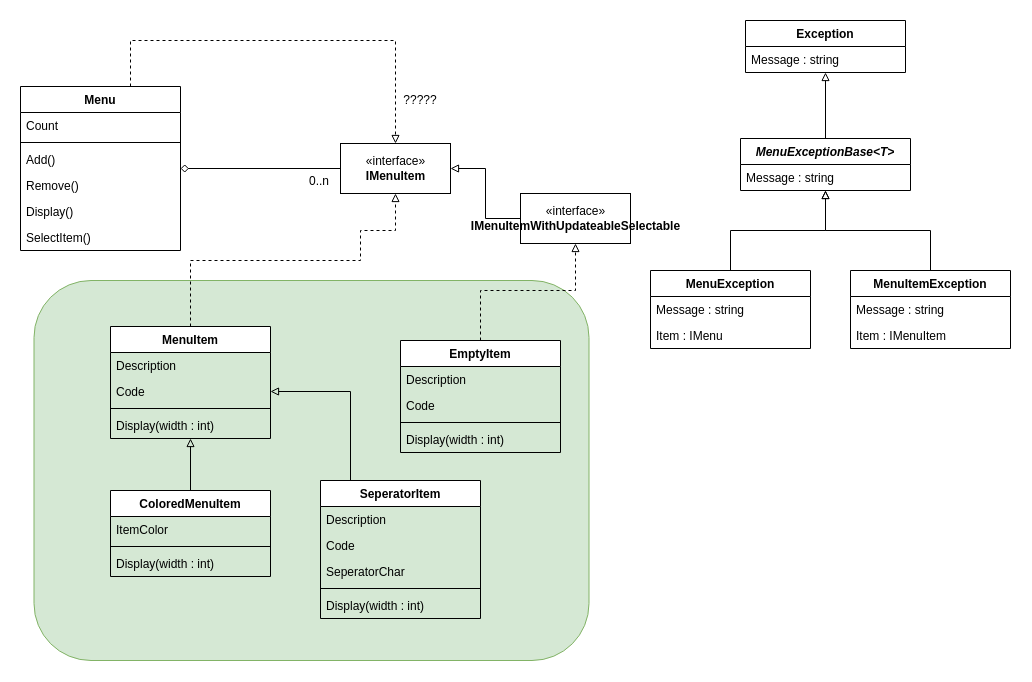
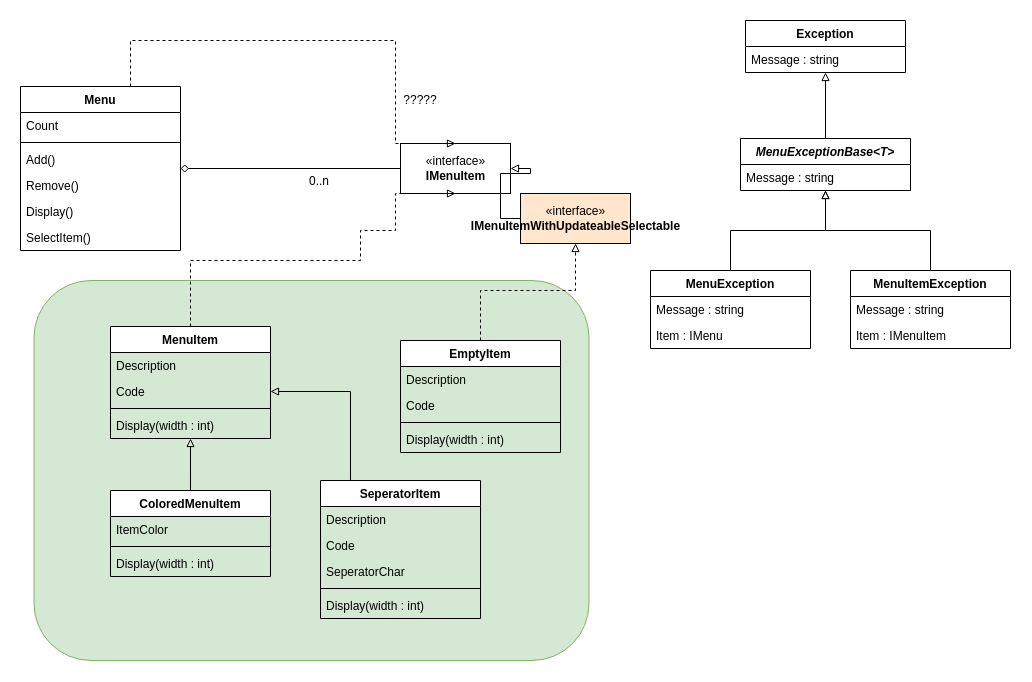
node "«interface» IMenuItem": moved (396, 169) -> (456, 169)
node "«interface» IMenuItemWithUpdateableSelectable": fillcolor #ffffff -> #ffe6cc
